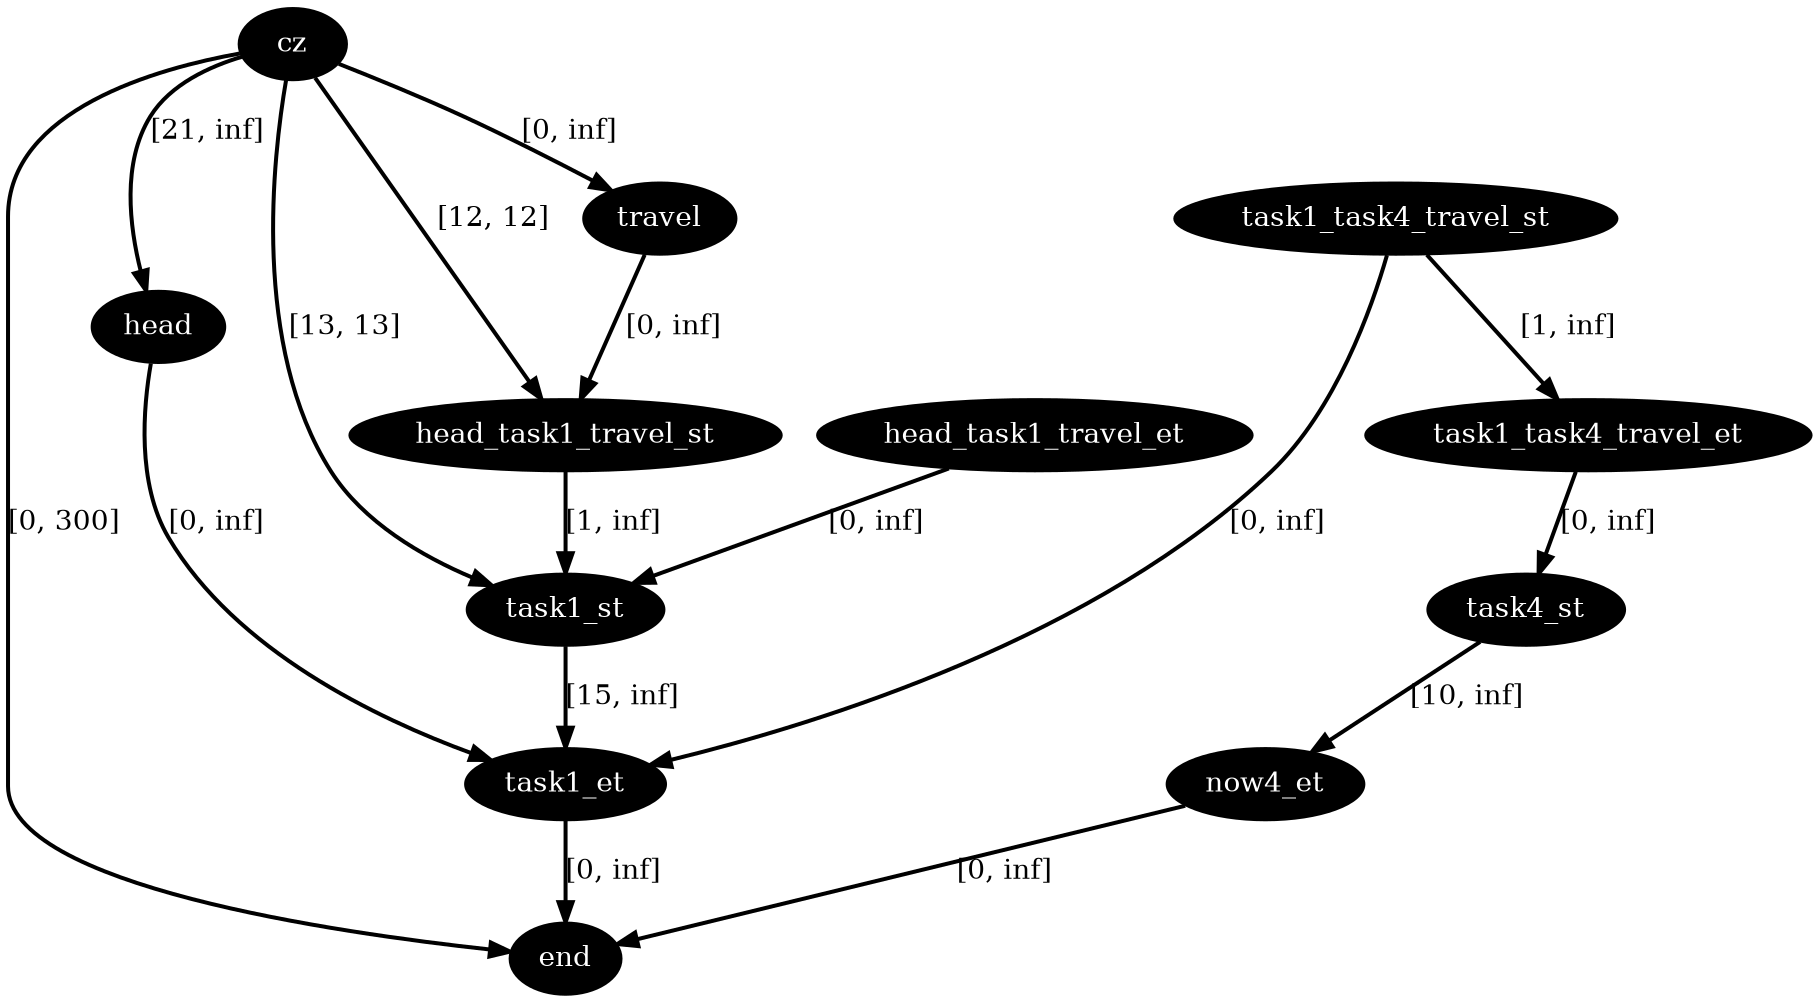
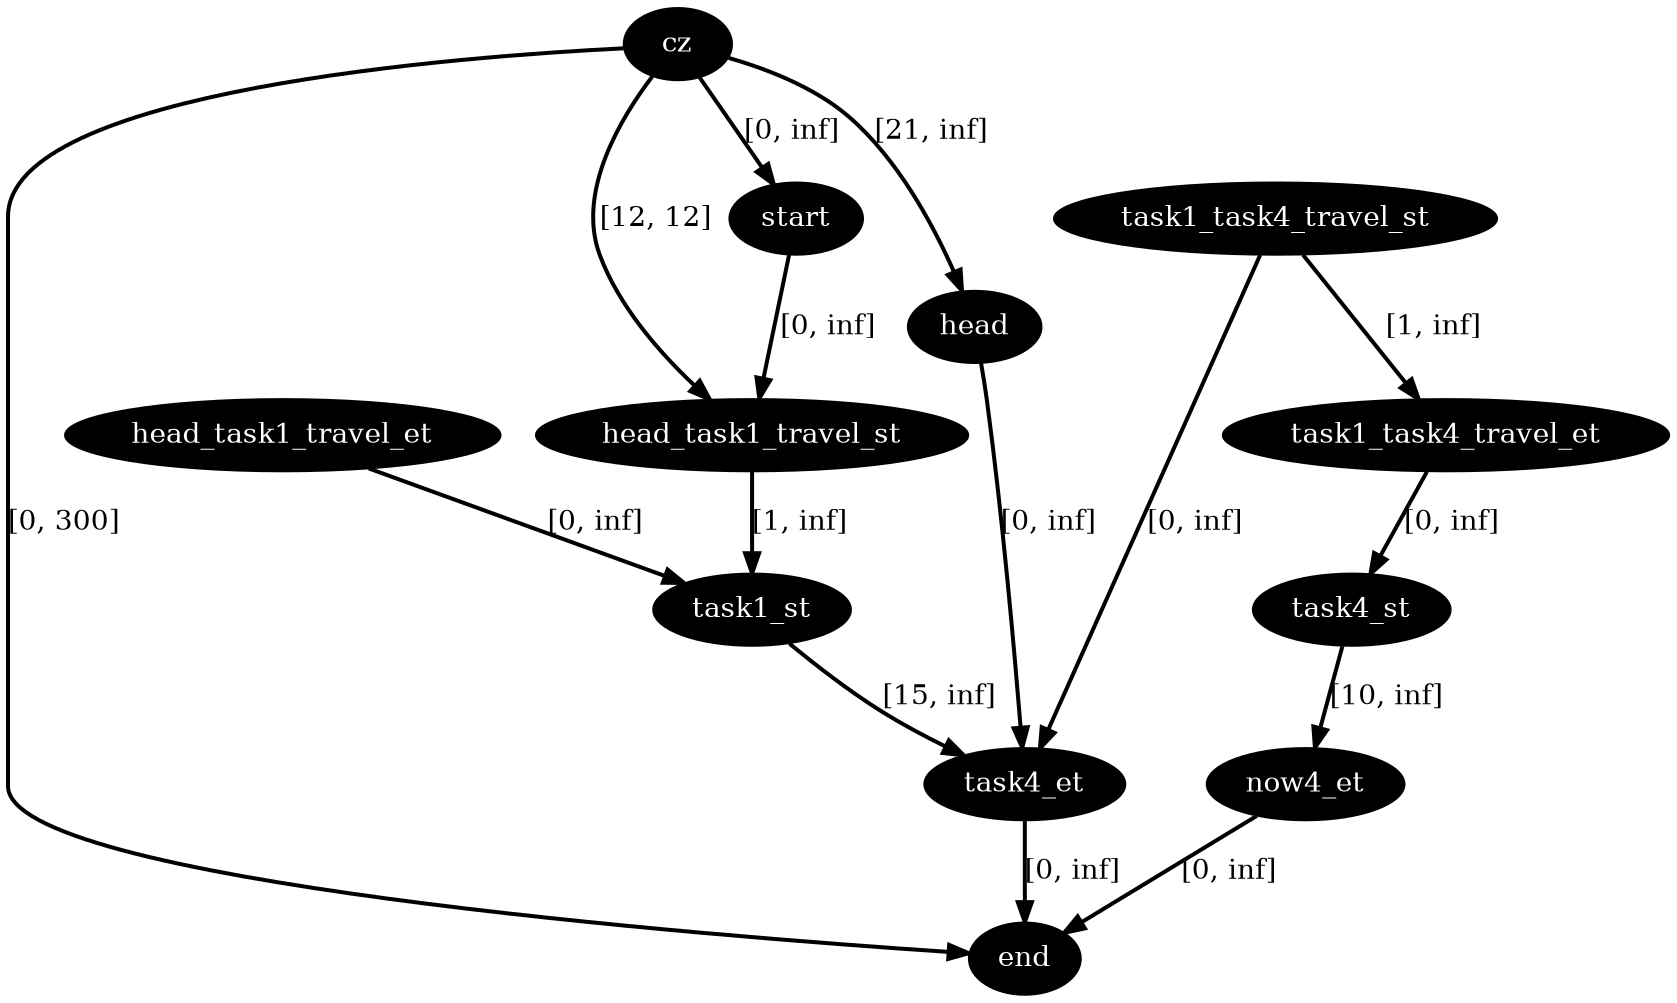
node "travel": label "travel" -> "start"
edge "cz" -> "task1_st": removed, label "[13, 13]"
node "task1_et": label "task1_et" -> "task4_et"
